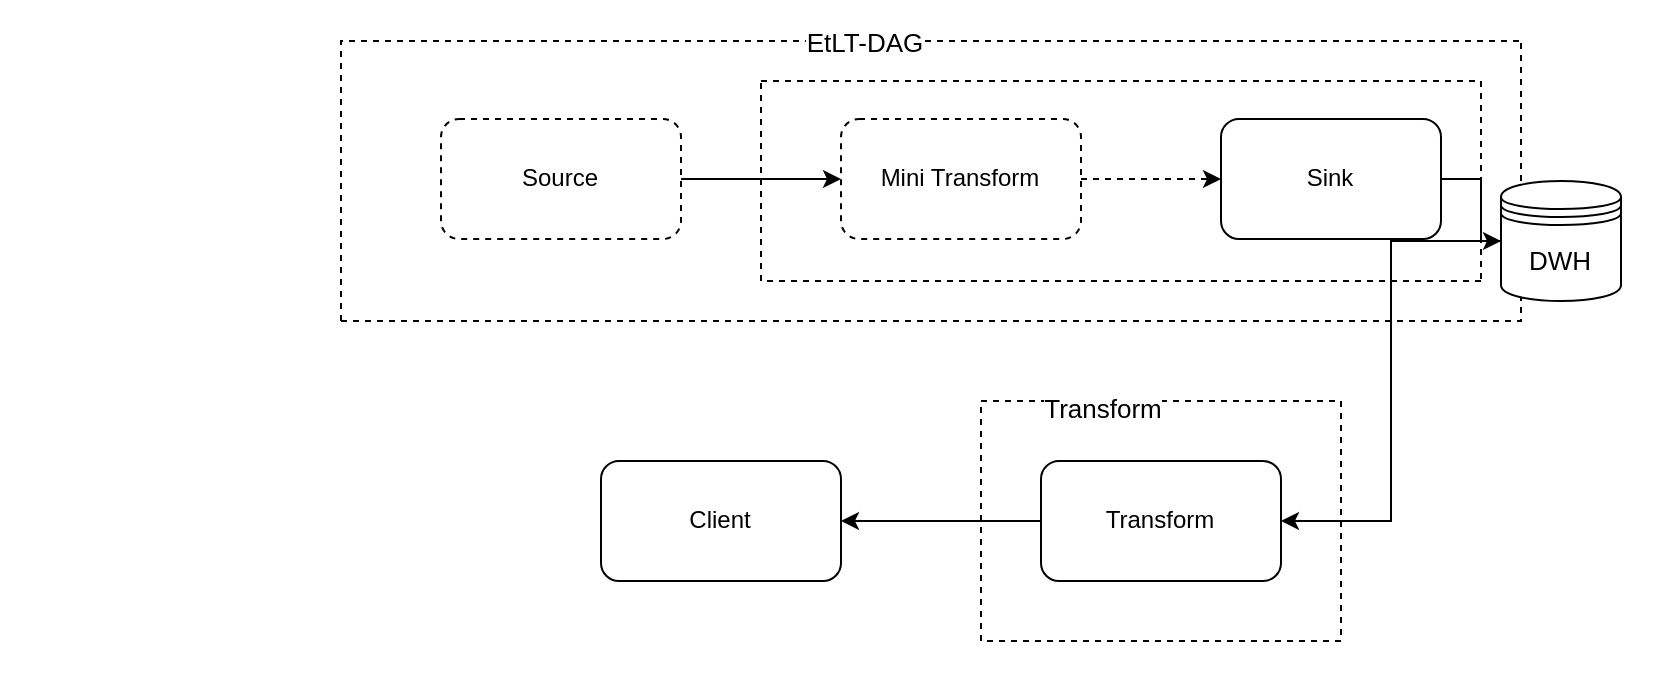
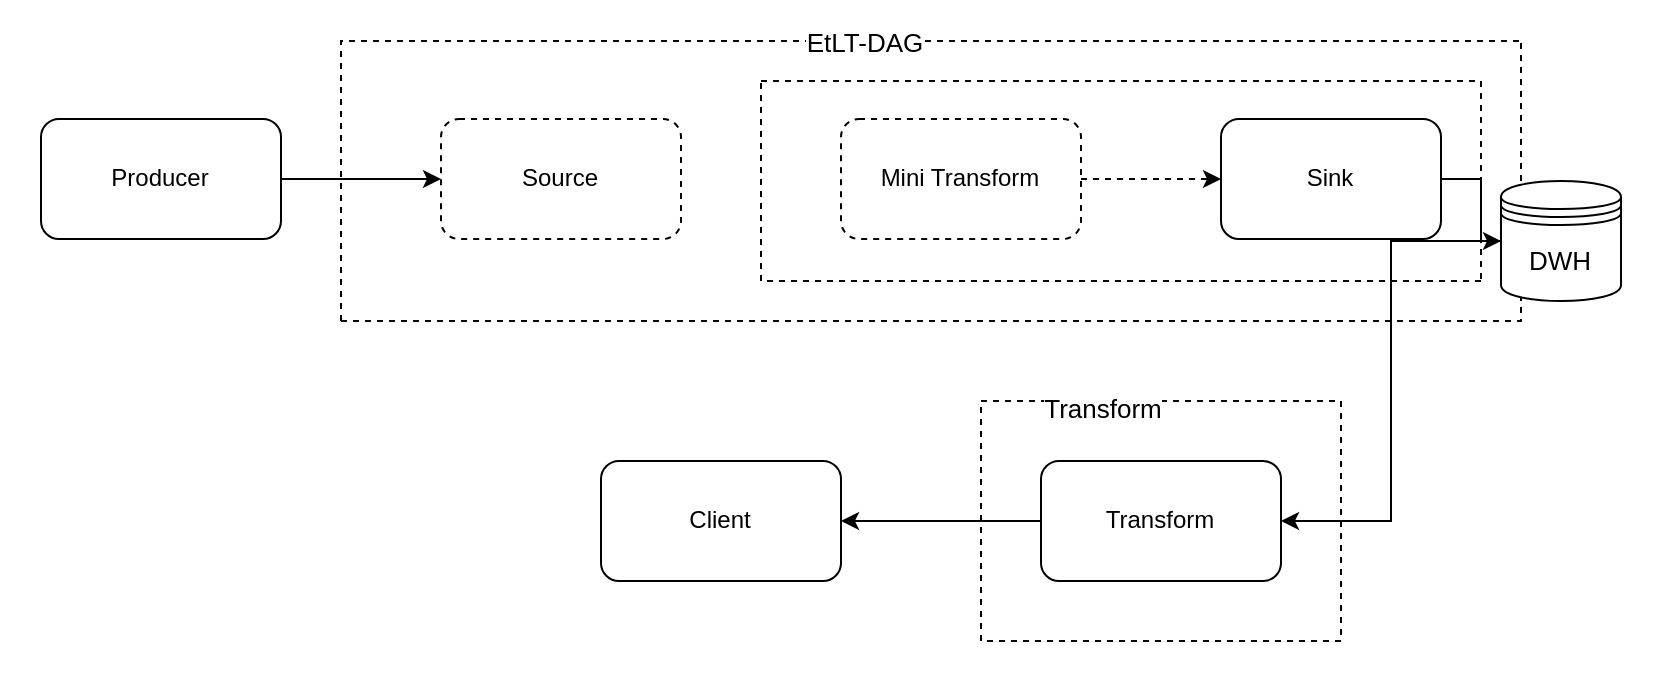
node "Producer": added
edge "Producer" -> "Source": added
edge "Source" -> "Mini Transform": removed
